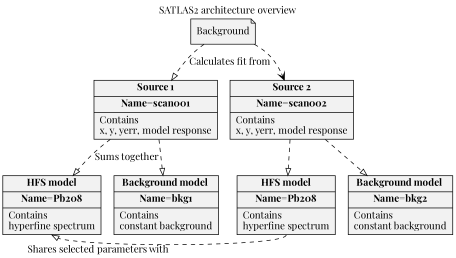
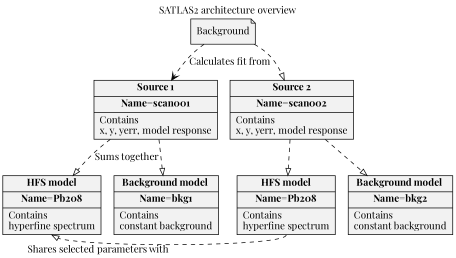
edge "Background" -> "Source 2": arrowhead vee -> empty
edge "Background" -> "Source 1": arrowhead empty -> vee
